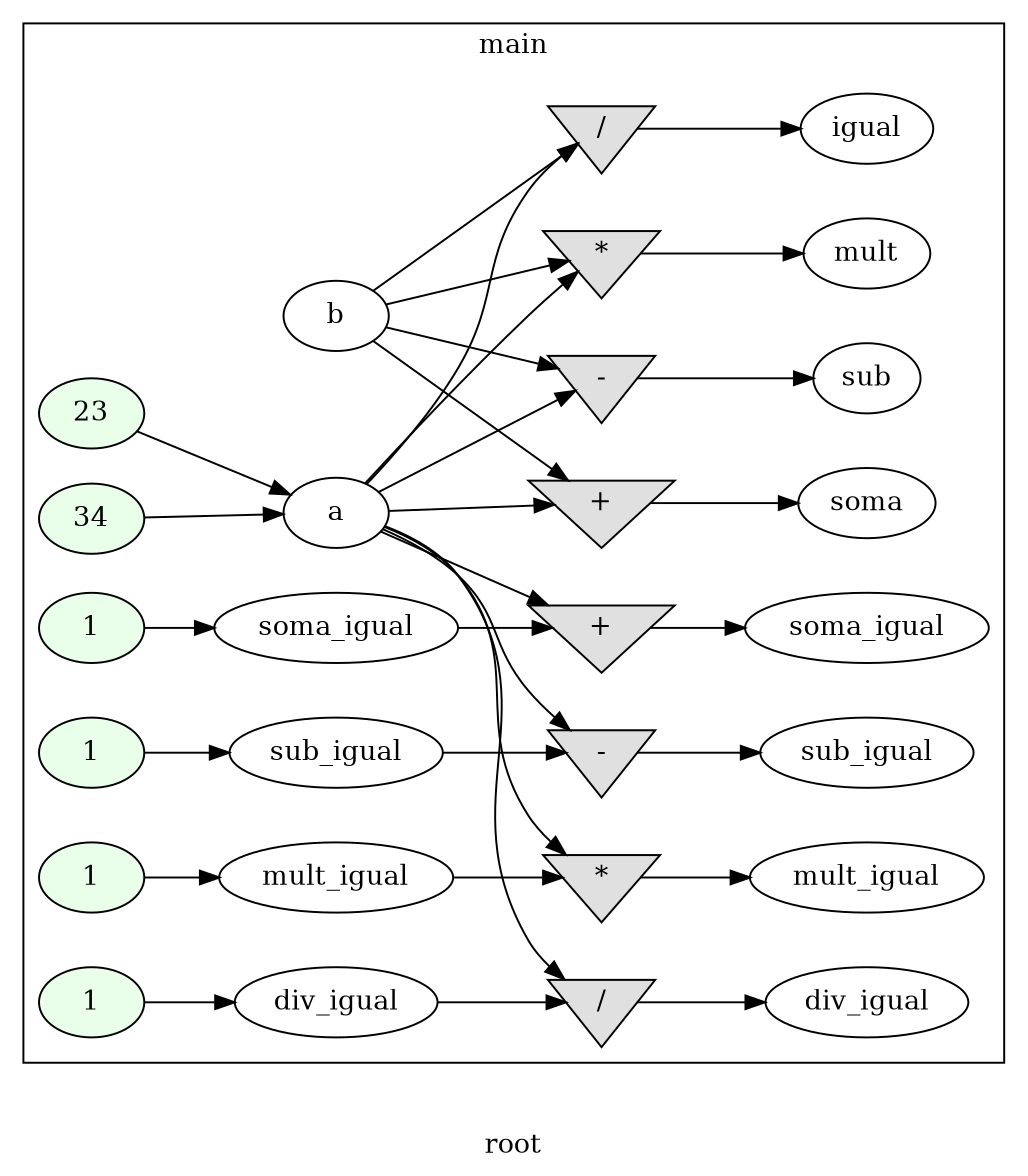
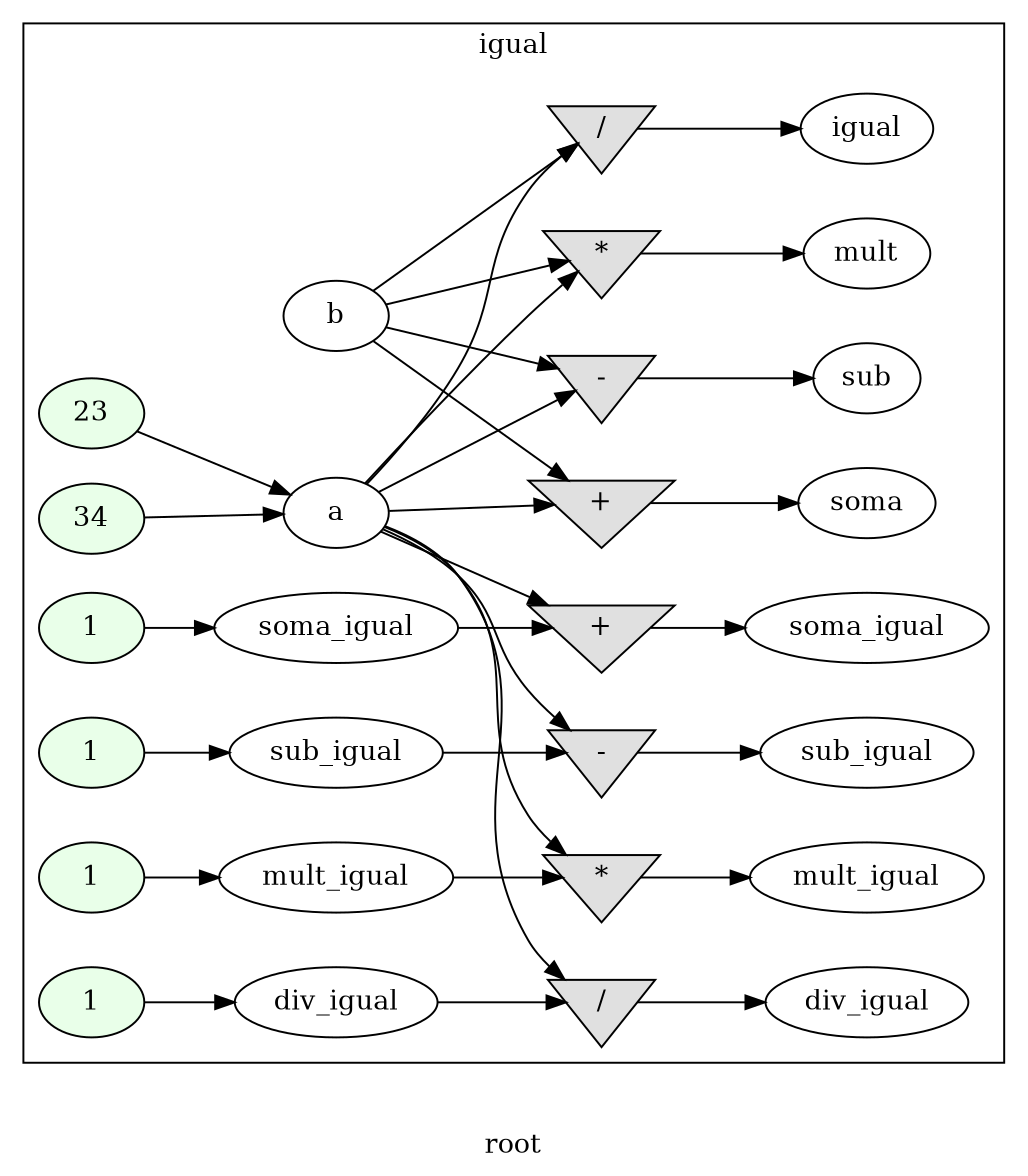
cluster "main": label "main" -> "igual"
